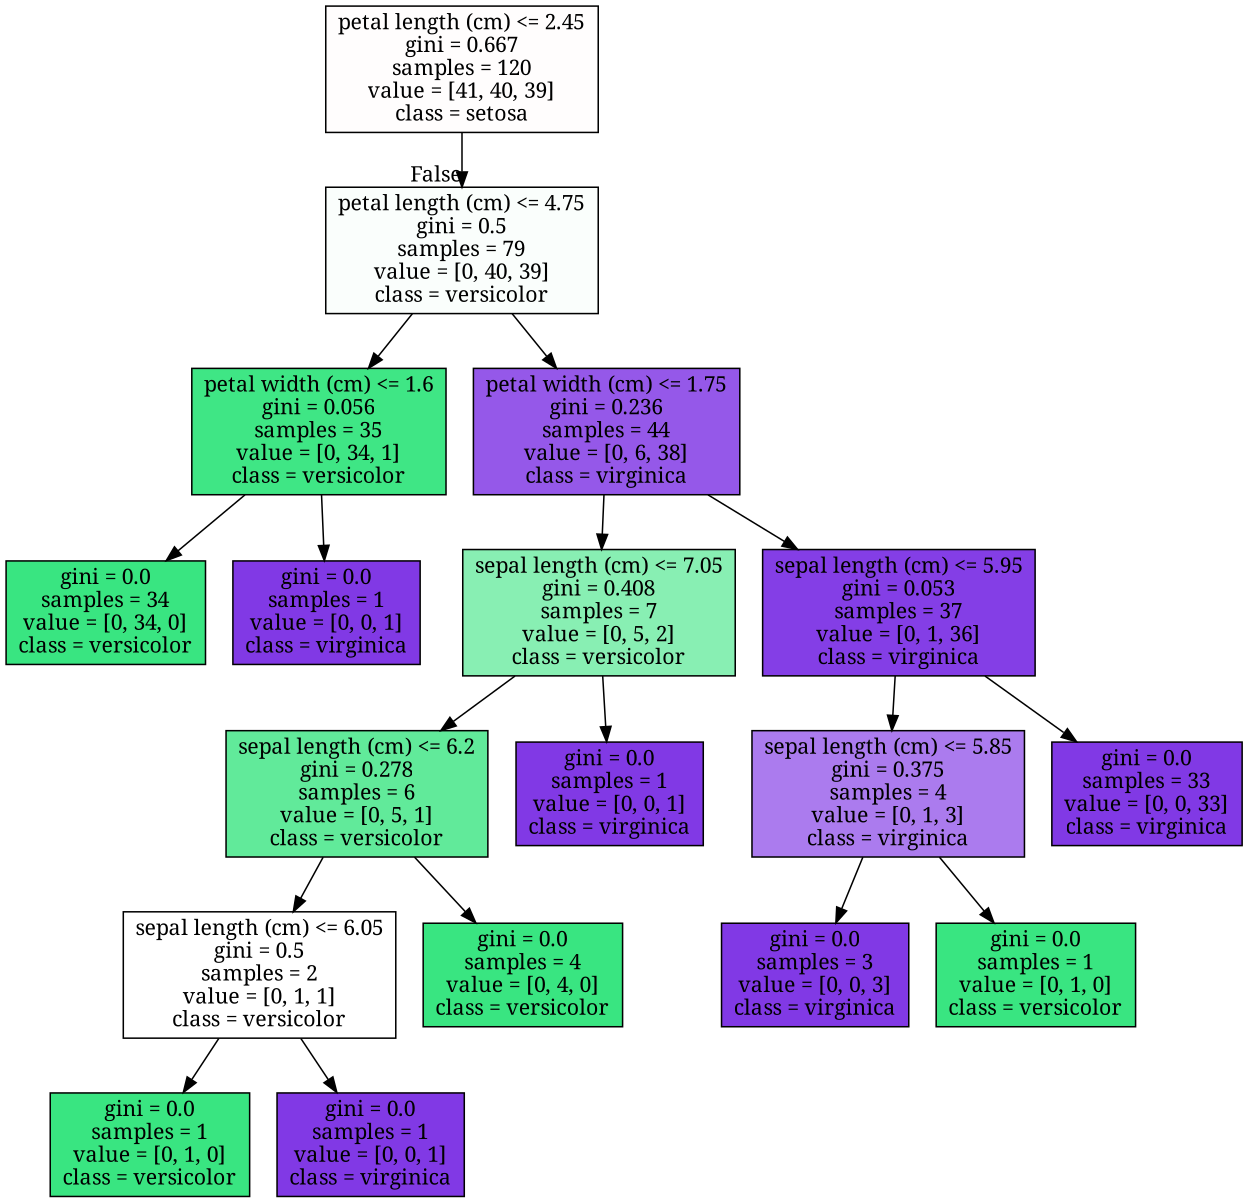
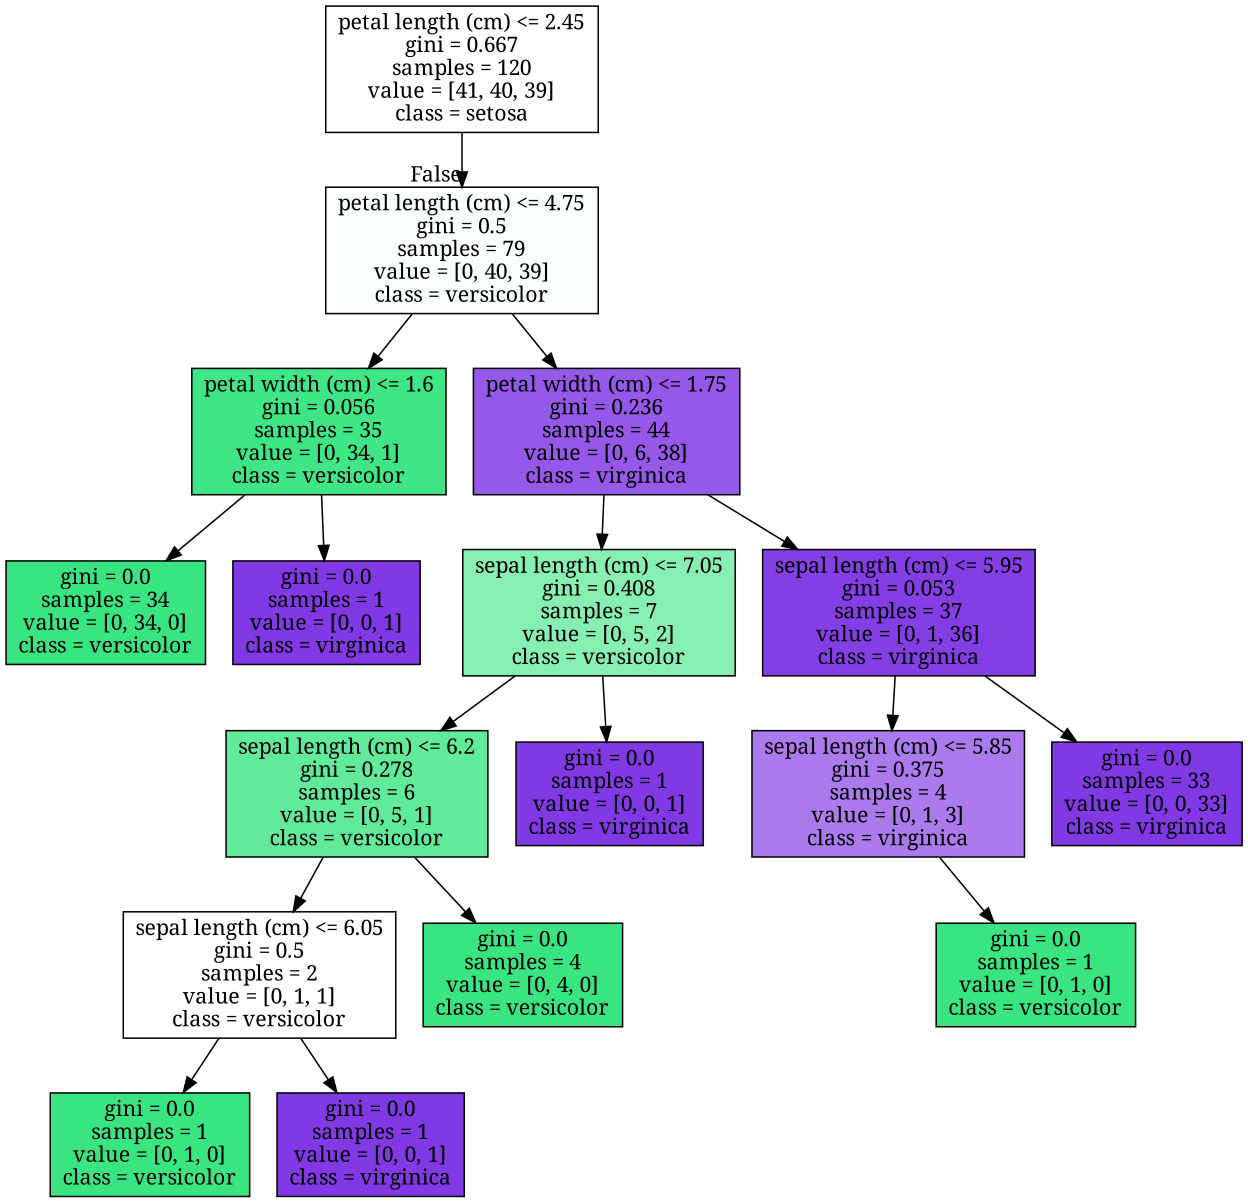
node "gini = 0.0 samples = 3 value = [0, 0, 3] class = virginica": removed
